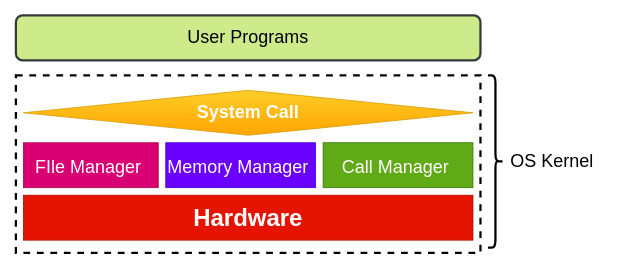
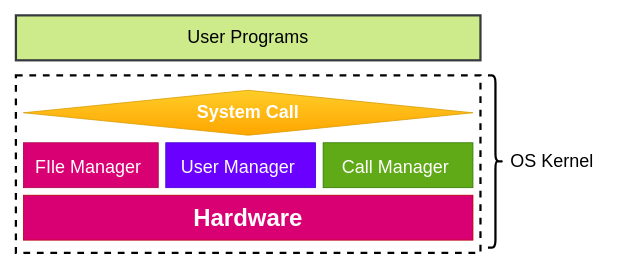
node "User Programs": shape rounded rectangle -> rectangle
node "Memory Manager": label "Memory Manager" -> "User Manager"
node "Hardware": fillcolor #e51400 -> #d80073
